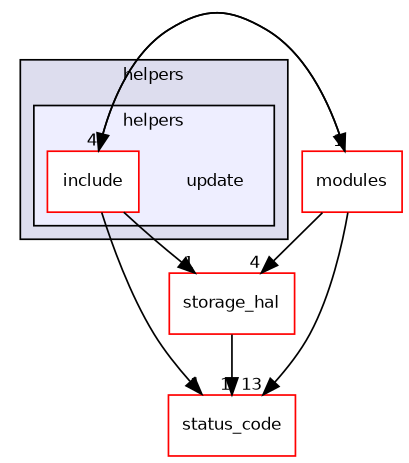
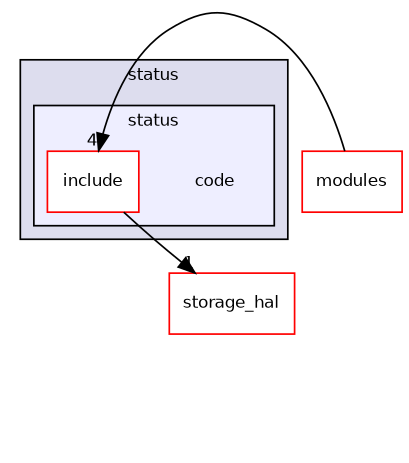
edge "include" -> "modules": removed
cluster "helpers": label "helpers" -> "status"
node "update": label "update" -> "code"
edge "modules" -> "storage_hal": removed
node "status_code": removed
